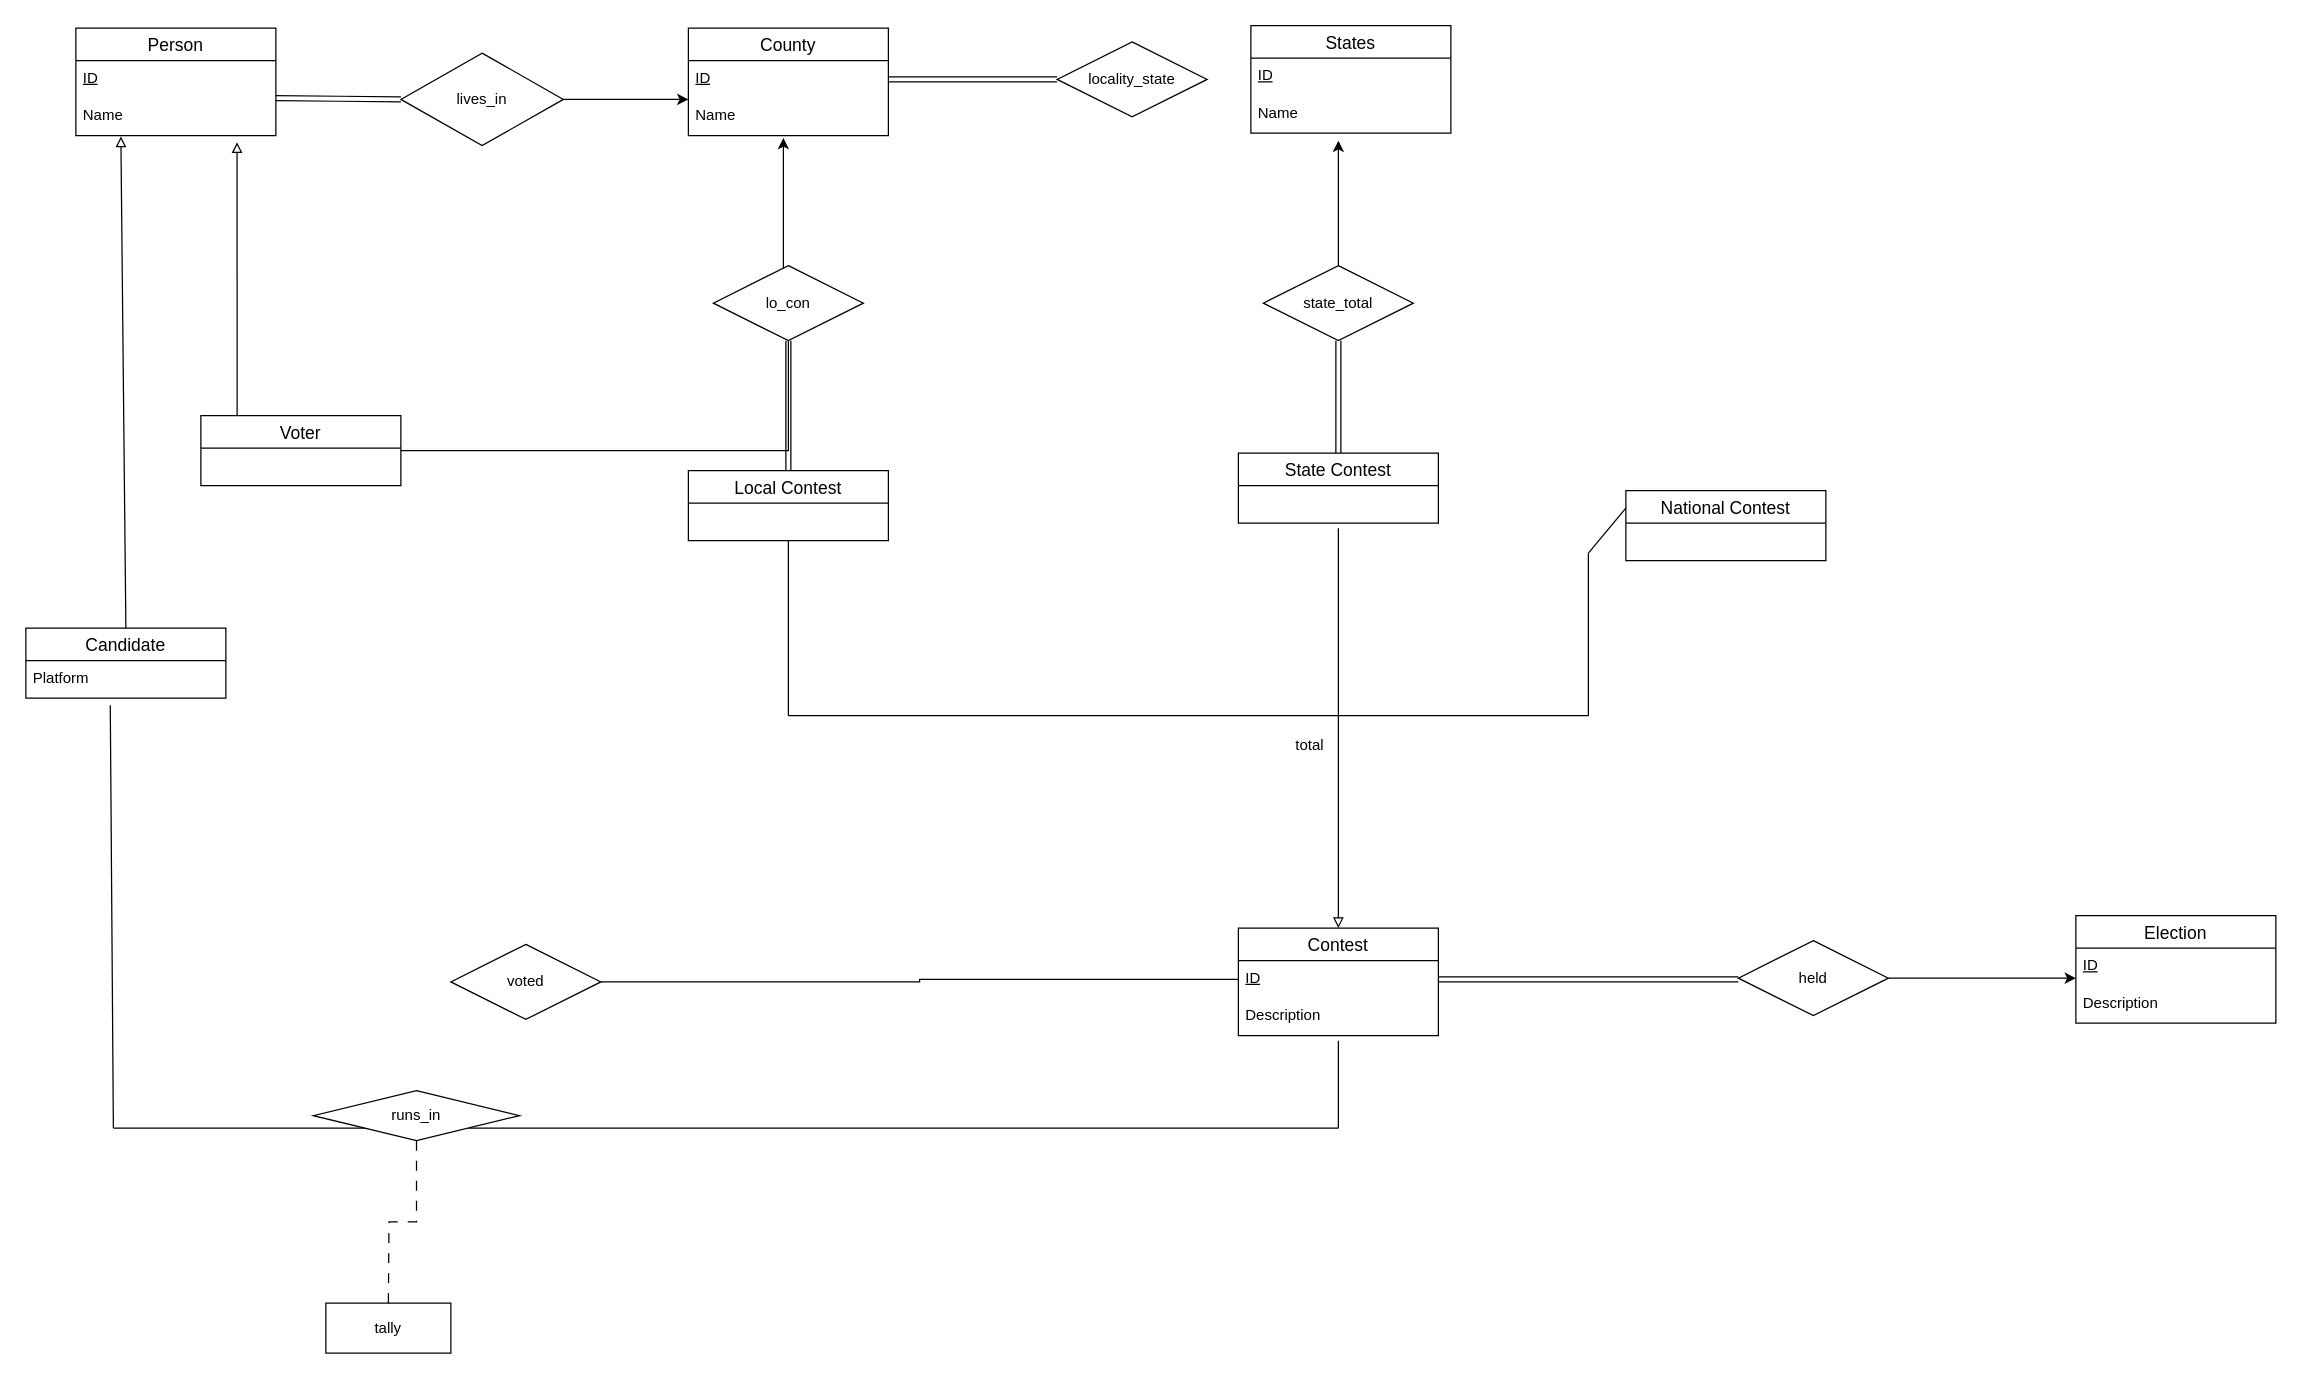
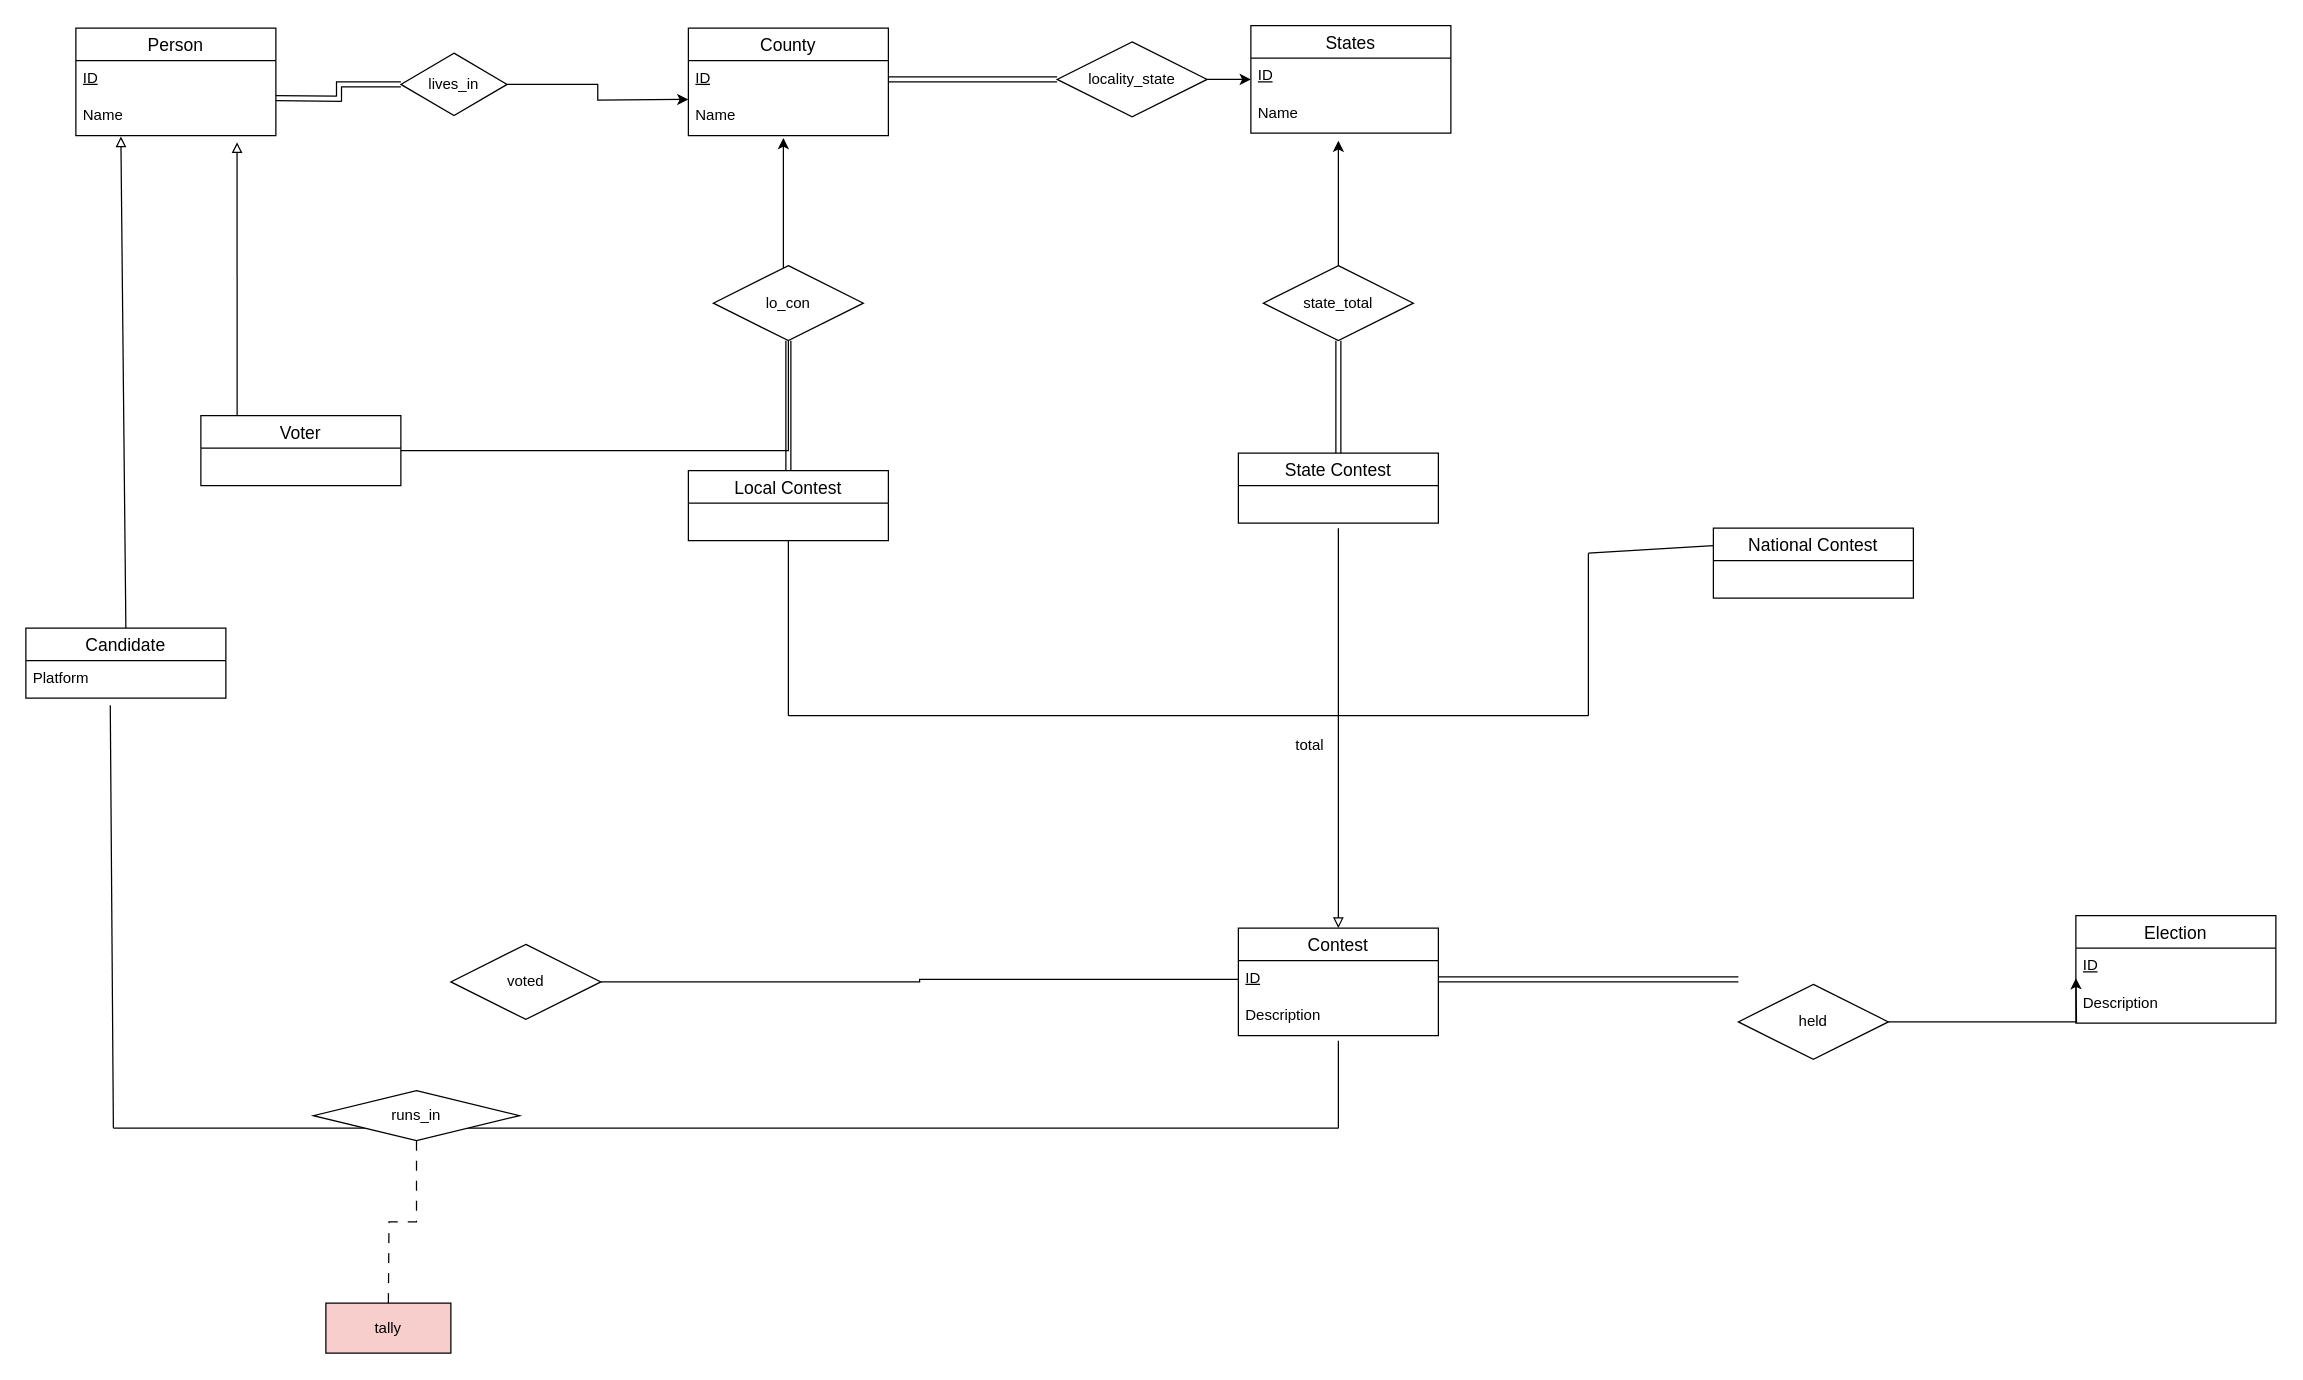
edge "locality_state" -> "States": added
node "lives_in": size 163x93 -> 106x63
node "National Contest": moved (1726, 526) -> (1813, 563)
node "held": moved (1813, 978) -> (1813, 1022)
node "tally": fillcolor #ffffff -> #f8cecc
